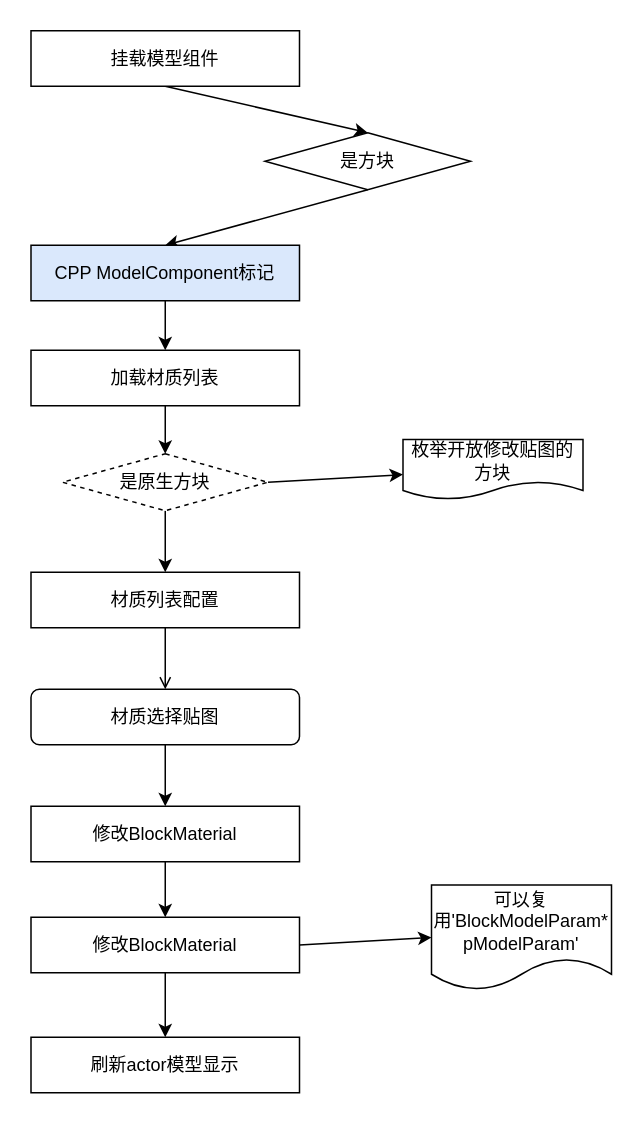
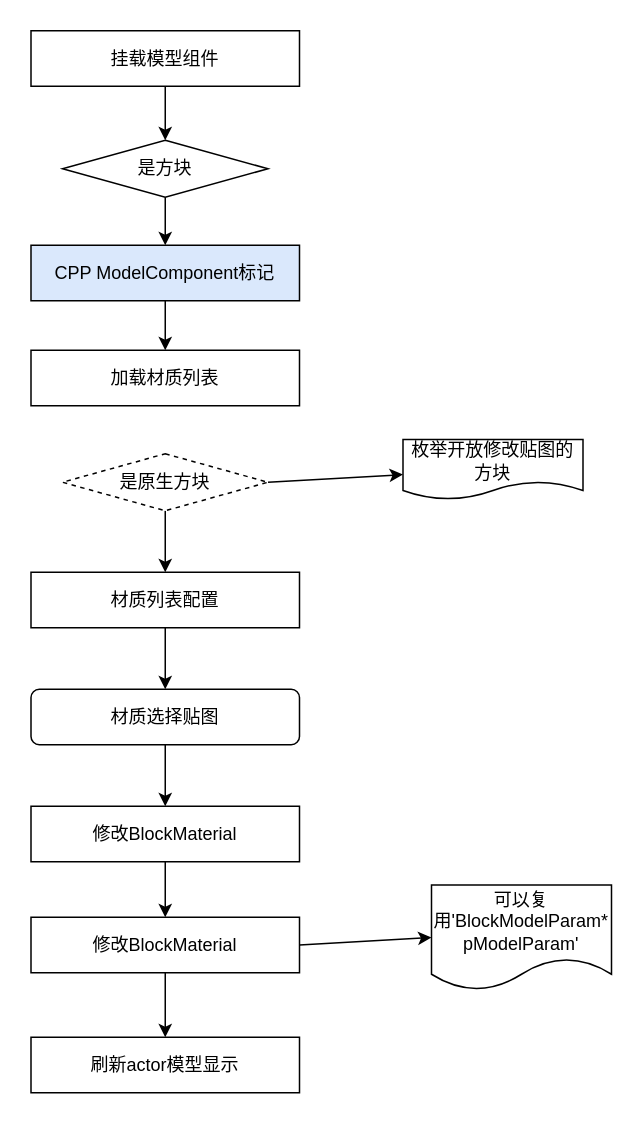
node "是方块": moved (368, 161) -> (165, 169)
edge "加载材质列表" -> "是原生方块": removed
edge "材质列表配置" -> "材质选择贴图": arrowhead open -> classic
